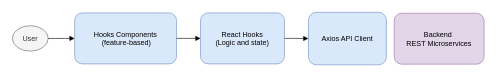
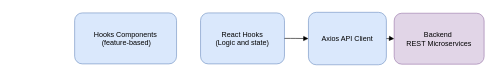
node "User": removed
edge "User" -> "Hooks Components (feature-based)": removed
edge "Hooks Components (feature-based)" -> "React Hooks (Logic and state)": removed
edge "Axios API Client" -> "Backend REST Microservices": added
